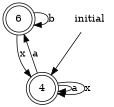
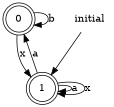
node "6": label "6" -> "0"
node "4": label "4" -> "1"
